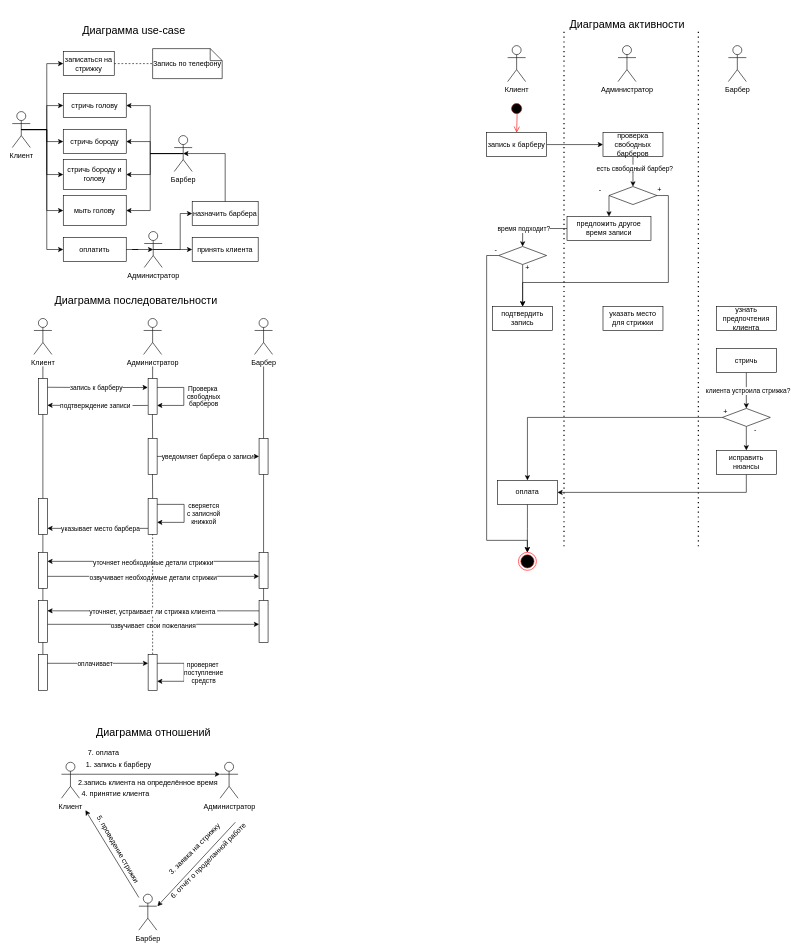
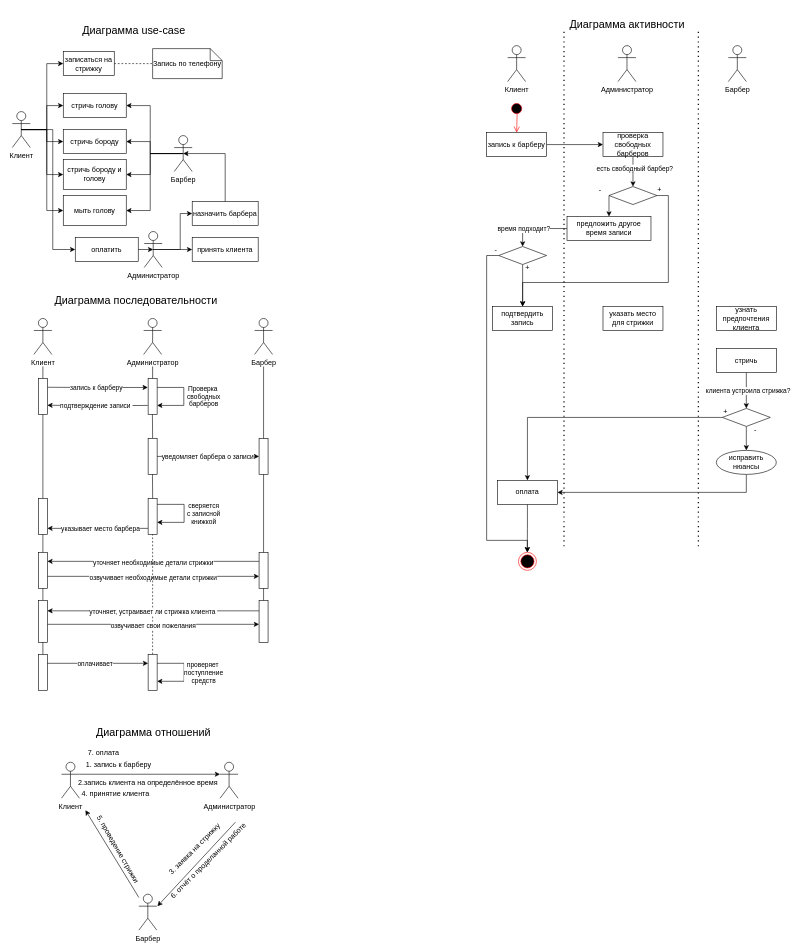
node "оплатить": moved (95, 249) -> (107, 249)
node "исправить нюансы": shape rectangle -> ellipse
